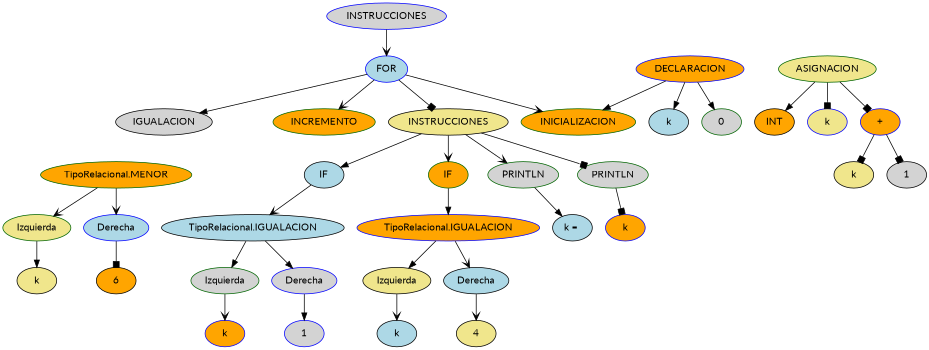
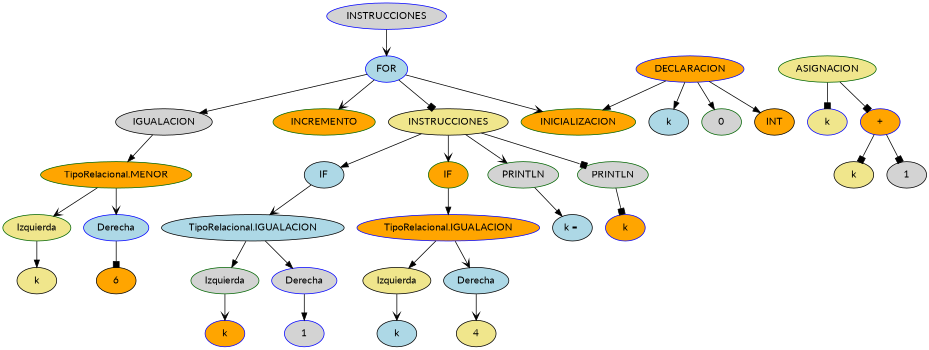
edge "ASIGNACION" -> "INT": now "DECLARACION" -> "INT"
edge "IGUALACION" -> "TipoRelacional.MENOR": added
